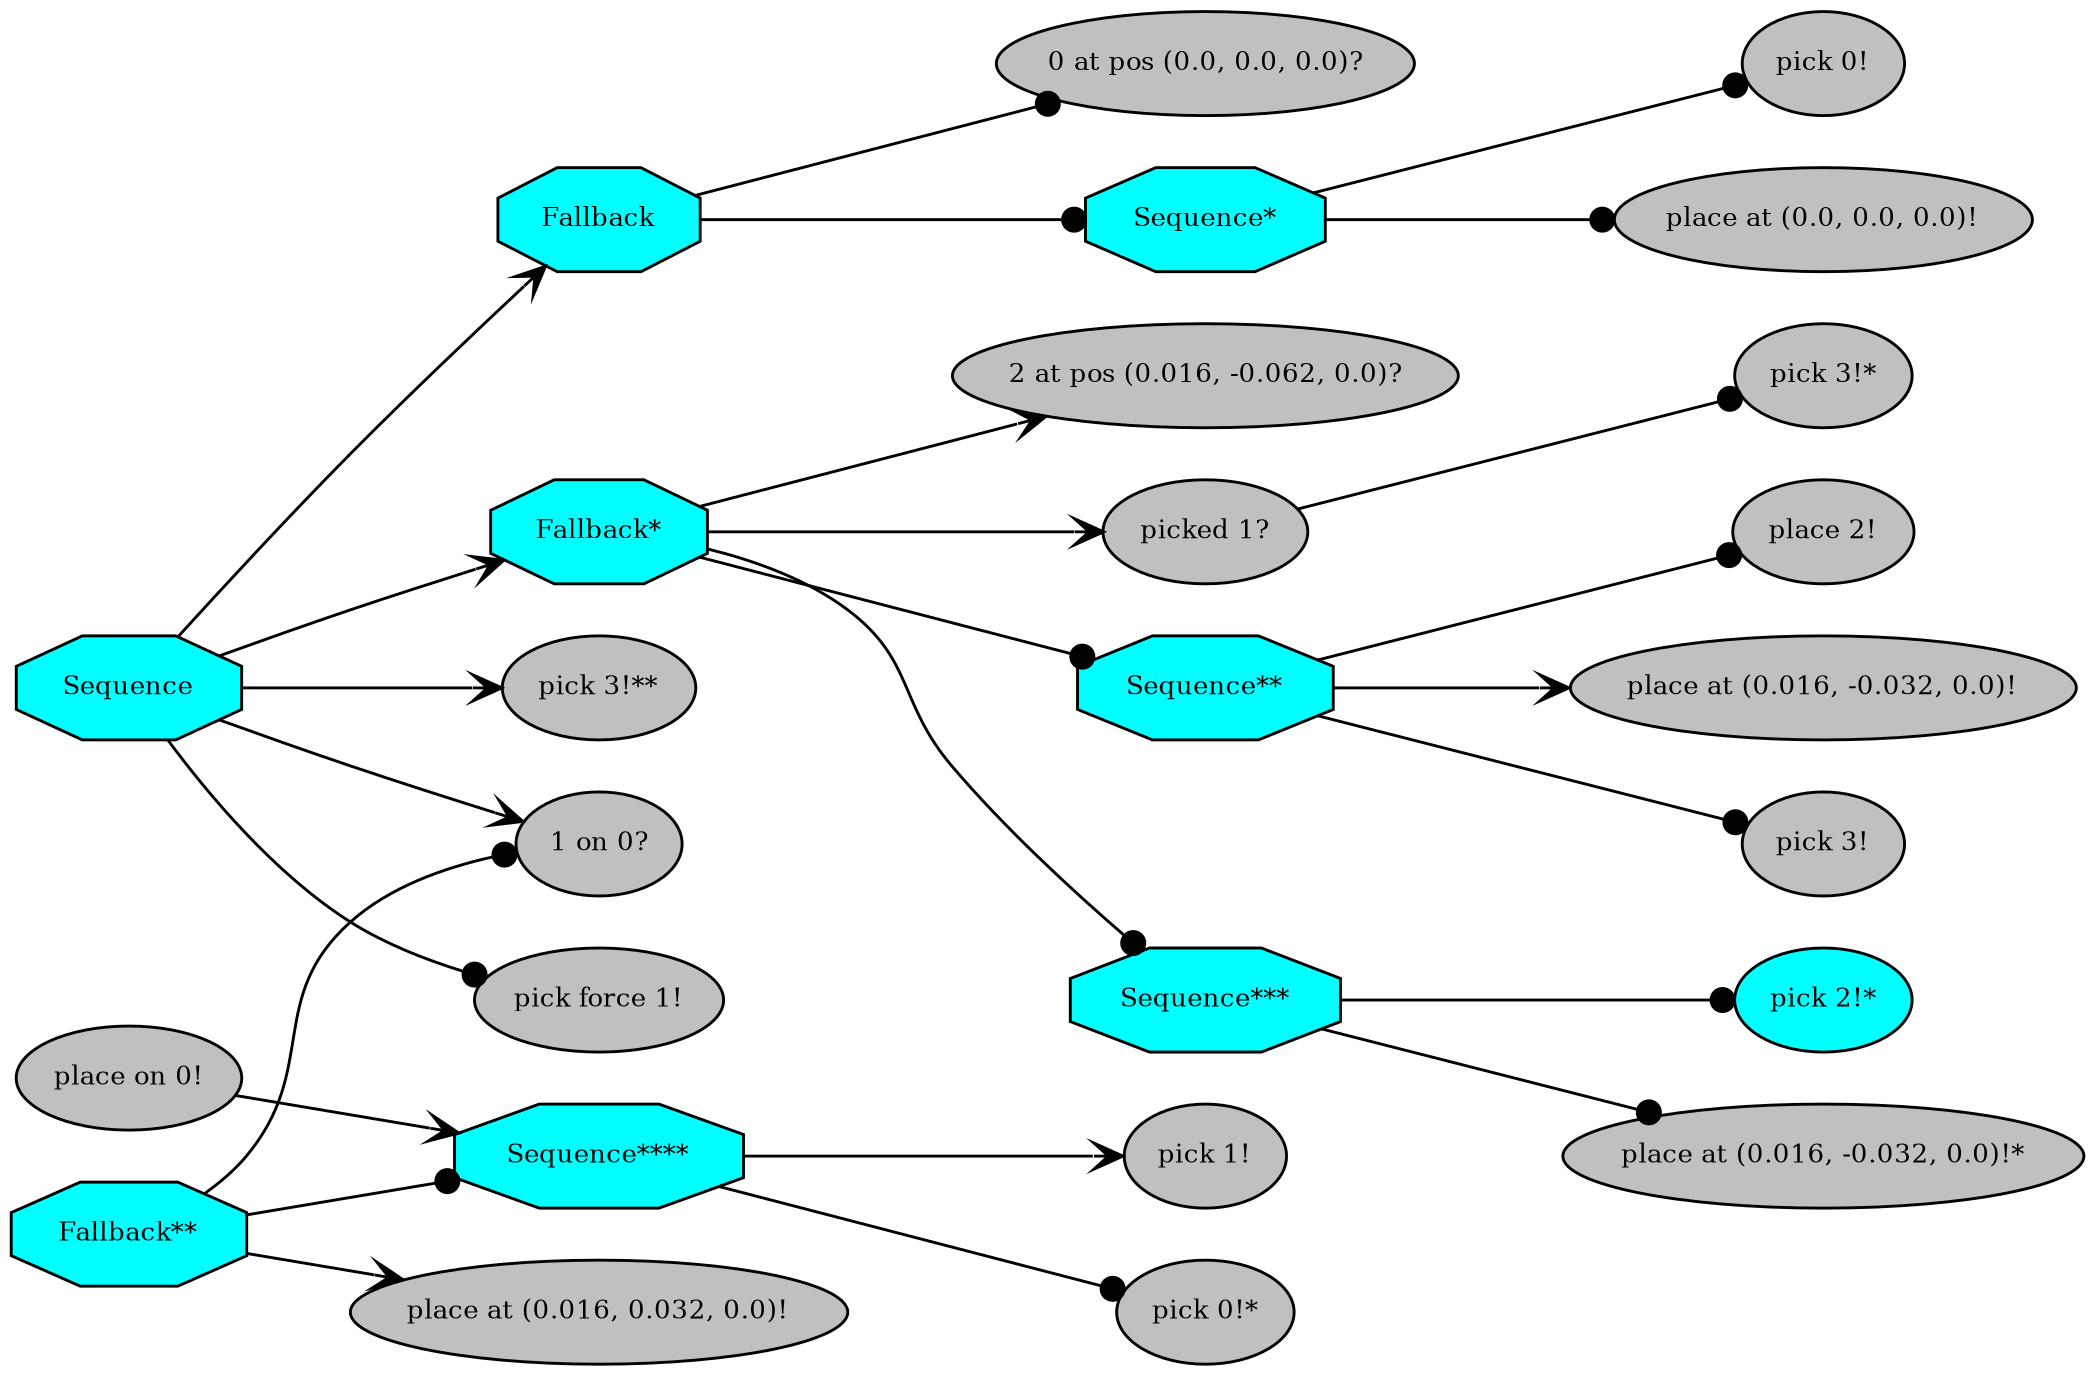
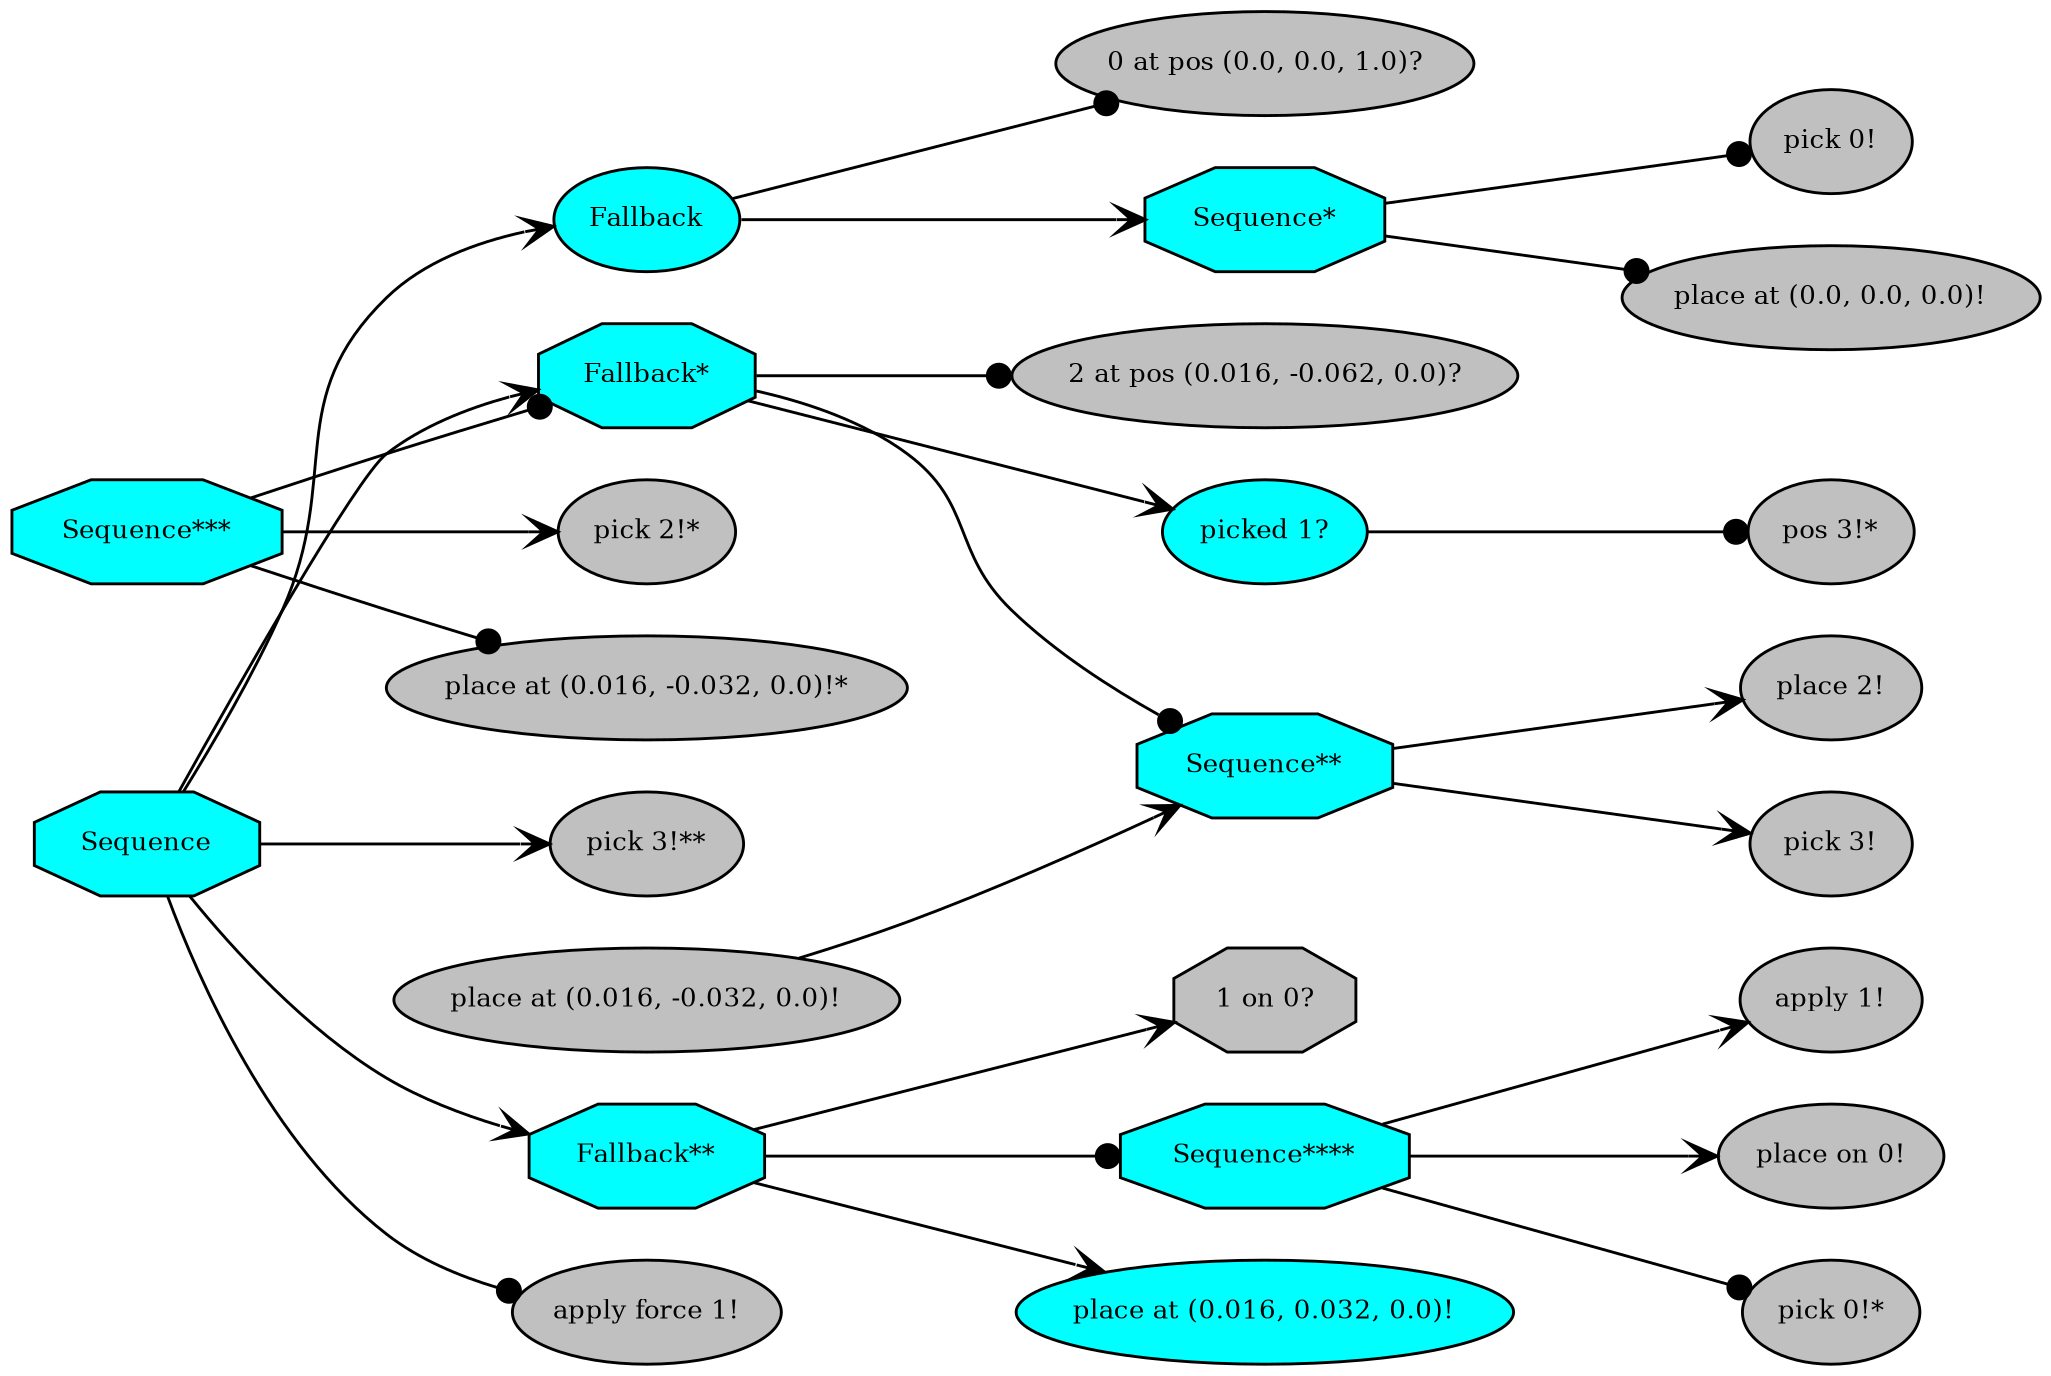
node "0 at pos (0.0, 0.0, 0.0)?": label "0 at pos (0.0, 0.0, 0.0)?" -> "0 at pos (0.0, 0.0, 1.0)?"
node "Fallback": shape octagon -> ellipse
edge "Fallback" -> "Sequence*": arrowhead dot -> vee
node "pick 3!*": label "pick 3!*" -> "pos 3!*"
edge "Fallback*" -> "2 at pos (0.016, -0.062, 0.0)?": arrowhead vee -> dot
node "picked 1?": fillcolor gray -> cyan
edge "Sequence**" -> "place 2!": arrowhead dot -> vee
edge "Sequence**" -> "place at (0.016, -0.032, 0.0)!": reversed
edge "Fallback*" -> "Sequence***": reversed
edge "Sequence" -> "1 on 0?": now "Sequence" -> "Fallback**"
edge "Sequence**" -> "pick 3!": arrowhead dot -> vee
node "1 on 0?": shape ellipse -> octagon
edge "Fallback**" -> "1 on 0?": arrowhead dot -> vee
node "pick force 1!": label "pick force 1!" -> "apply force 1!"
edge "Sequence***" -> "pick 2!*": arrowhead dot -> vee
node "pick 2!*": fillcolor cyan -> gray
edge "place on 0!" -> "Sequence****": reversed
node "pick 1!": label "pick 1!" -> "apply 1!"
node "place at (0.016, 0.032, 0.0)!": fillcolor gray -> cyan
